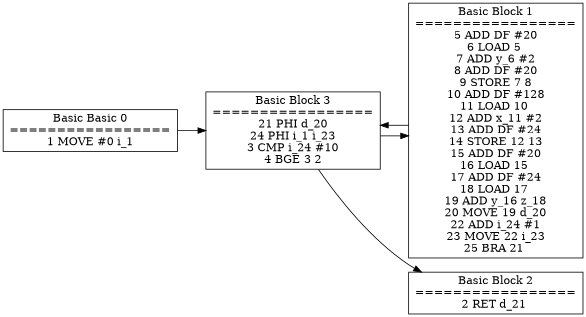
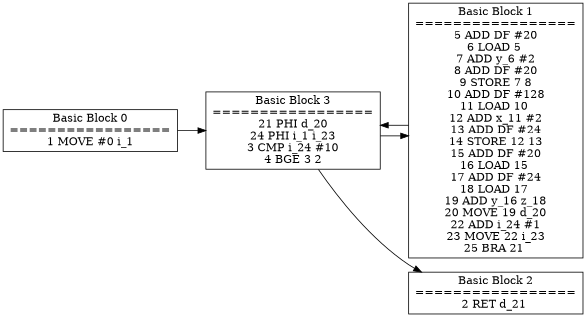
node "Basic Basic 0 ================= 1 MOVE #0 i_1": label "Basic Basic 0 ================= 1 MOVE #0 i_1" -> "Basic Block 0 ================= 1 MOVE #0 i_1"
